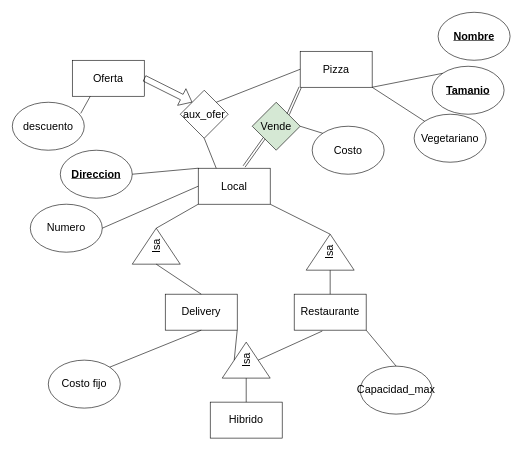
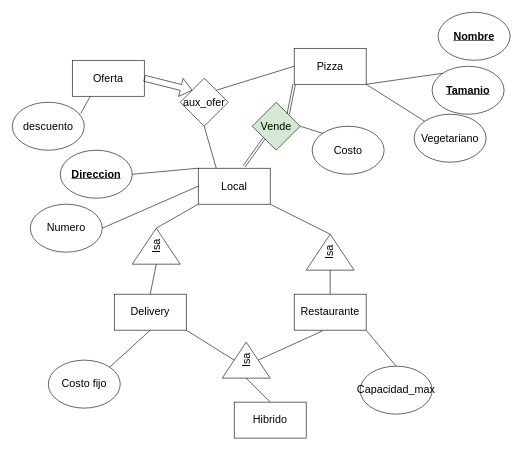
node "Pizza": moved (336, 69) -> (330, 66)
node "aux_ofer": moved (204, 114) -> (204, 102)
node "Delivery": moved (201, 312) -> (150, 312)
node "Hibrido": moved (246, 420) -> (270, 420)
